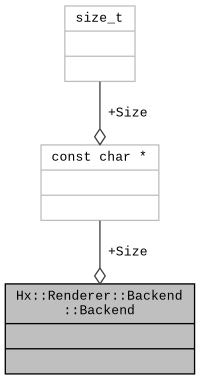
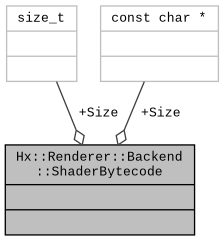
edge "size_t" -> "const char *": now "size_t" -> "Hx::Renderer::Backend"
node "Hx::Renderer::Backend": text "::Backend" -> "::ShaderBytecode"
